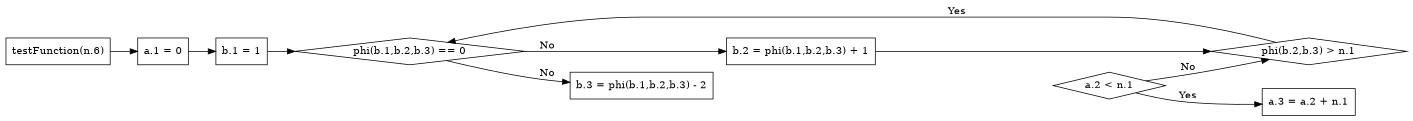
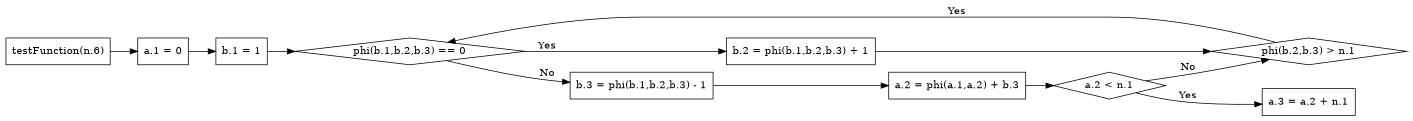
edge "phi(b.1,b.2,b.3) == 0" -> "b.2 = phi(b.1,b.2,b.3) + 1": label "No" -> "Yes"
node "b.3 = phi(b.1,b.2,b.3) - 2": label "b.3 = phi(b.1,b.2,b.3) - 2" -> "b.3 = phi(b.1,b.2,b.3) - 1"
node "a.2 = phi(a.1,a.2) + b.3": added
